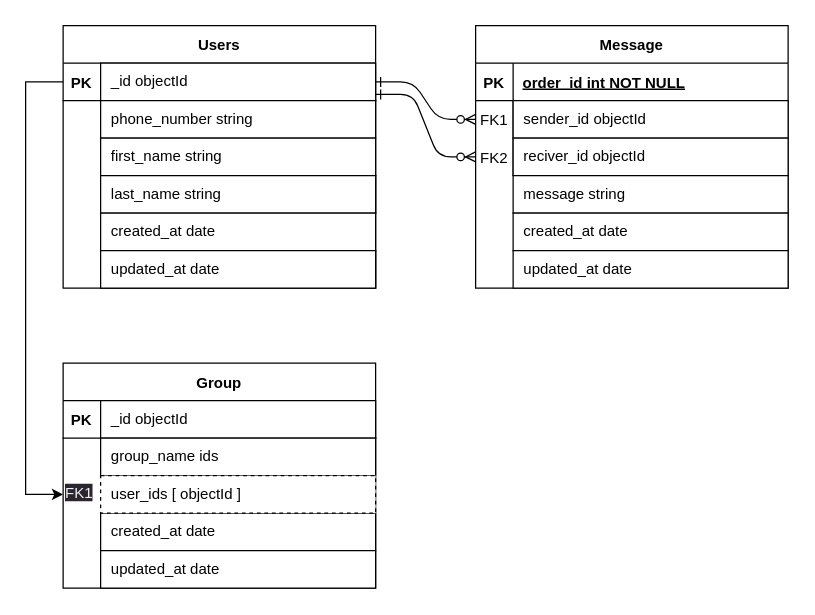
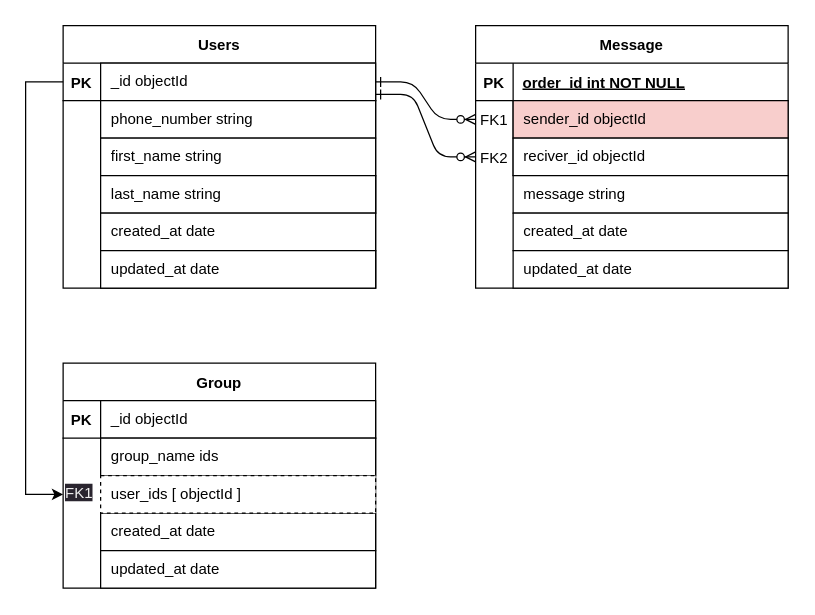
node "sender_id objectId": fillcolor #ffffff -> #f8cecc
